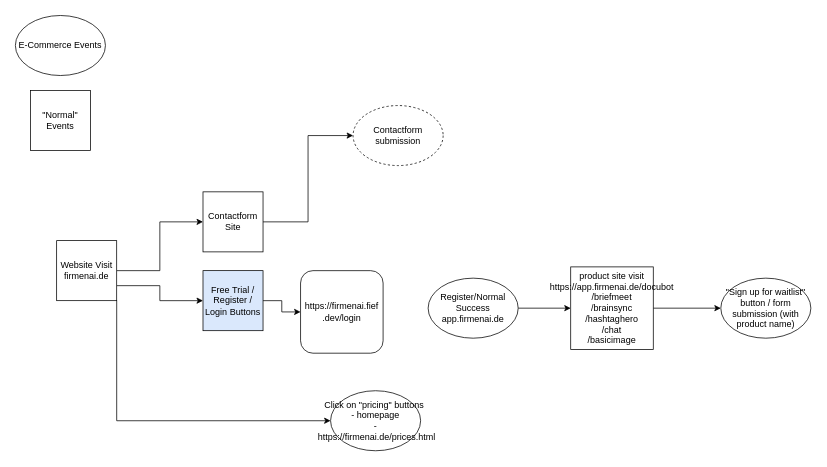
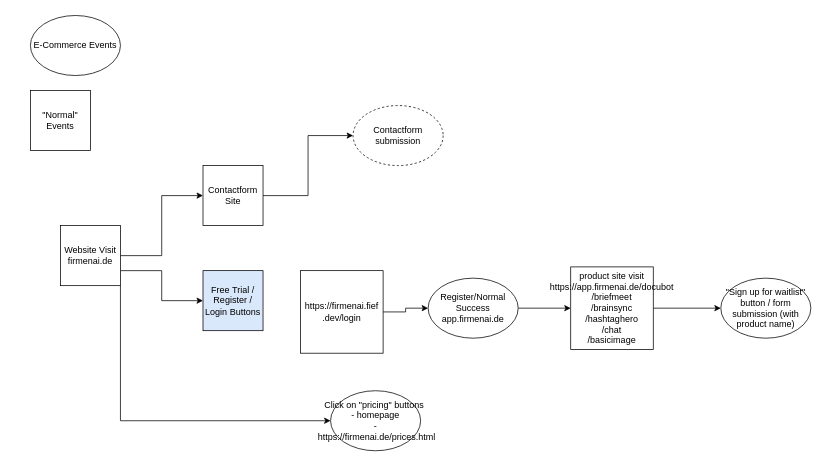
node "E-Commerce Events": moved (60, 45) -> (75, 45)
node "Contactform Site": moved (233, 222) -> (233, 195)
node "Website Visit firmenai.de": moved (87, 270) -> (90, 255)
edge "Free Trial / Register / Login Buttons" -> "https://firmenai.fief .dev/login": removed
edge "https://firmenai.fief .dev/login" -> "Register/Normal Success app.firmenai.de": added
node "https://firmenai.fief .dev/login": shape rounded rectangle -> rectangle
